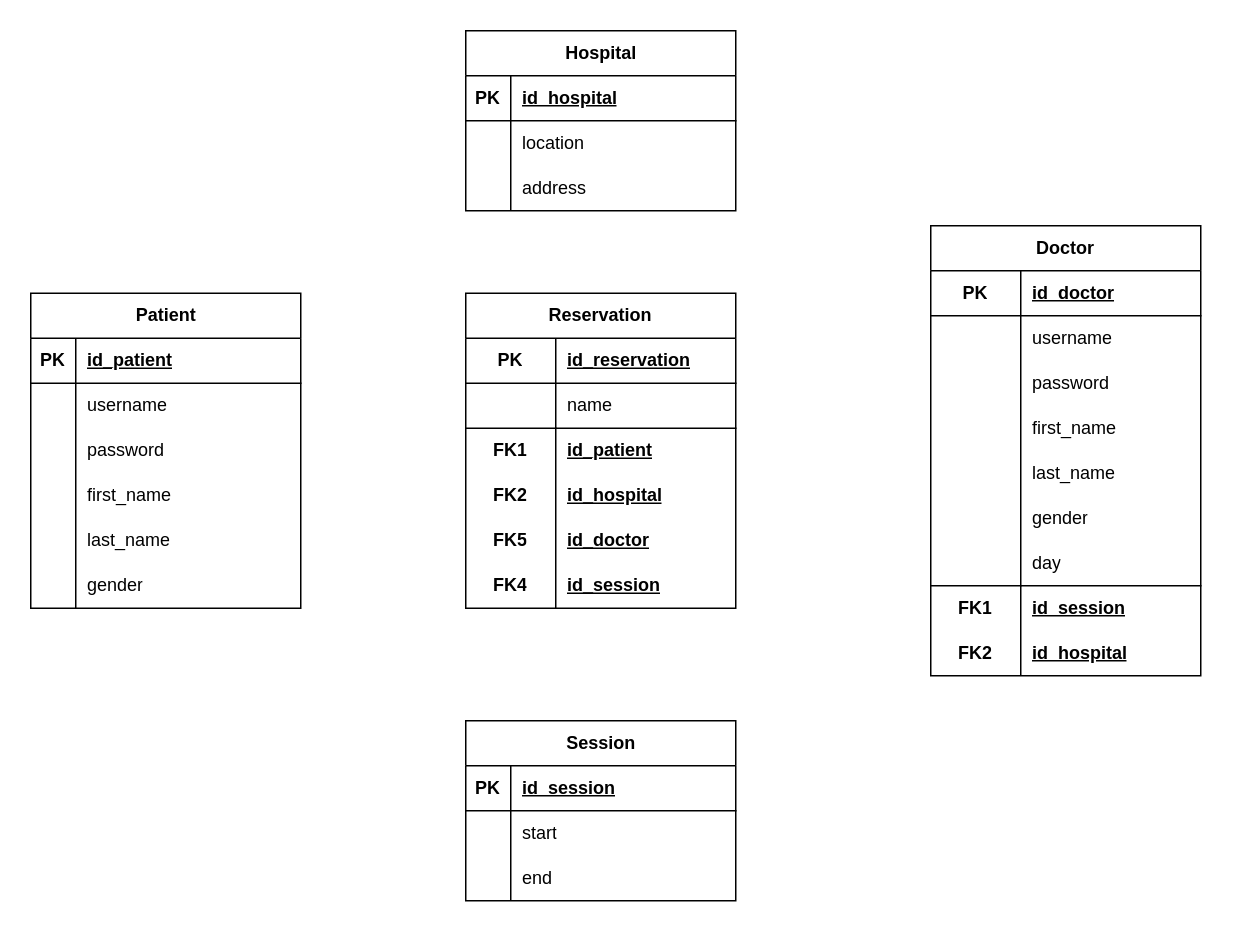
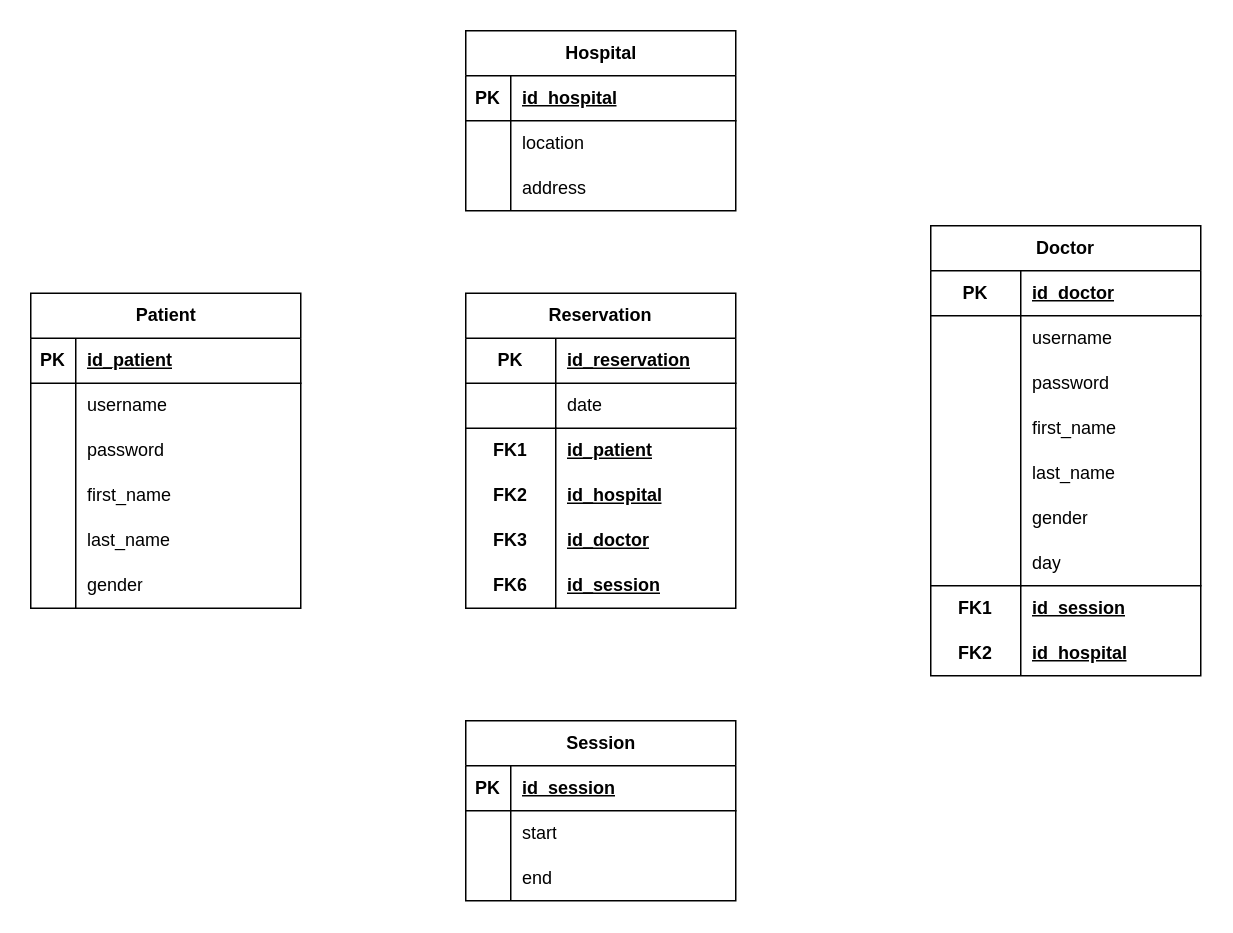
node "name": label "name" -> "date"
node "FK5": label "FK5" -> "FK3"
node "FK4": label "FK4" -> "FK6"
